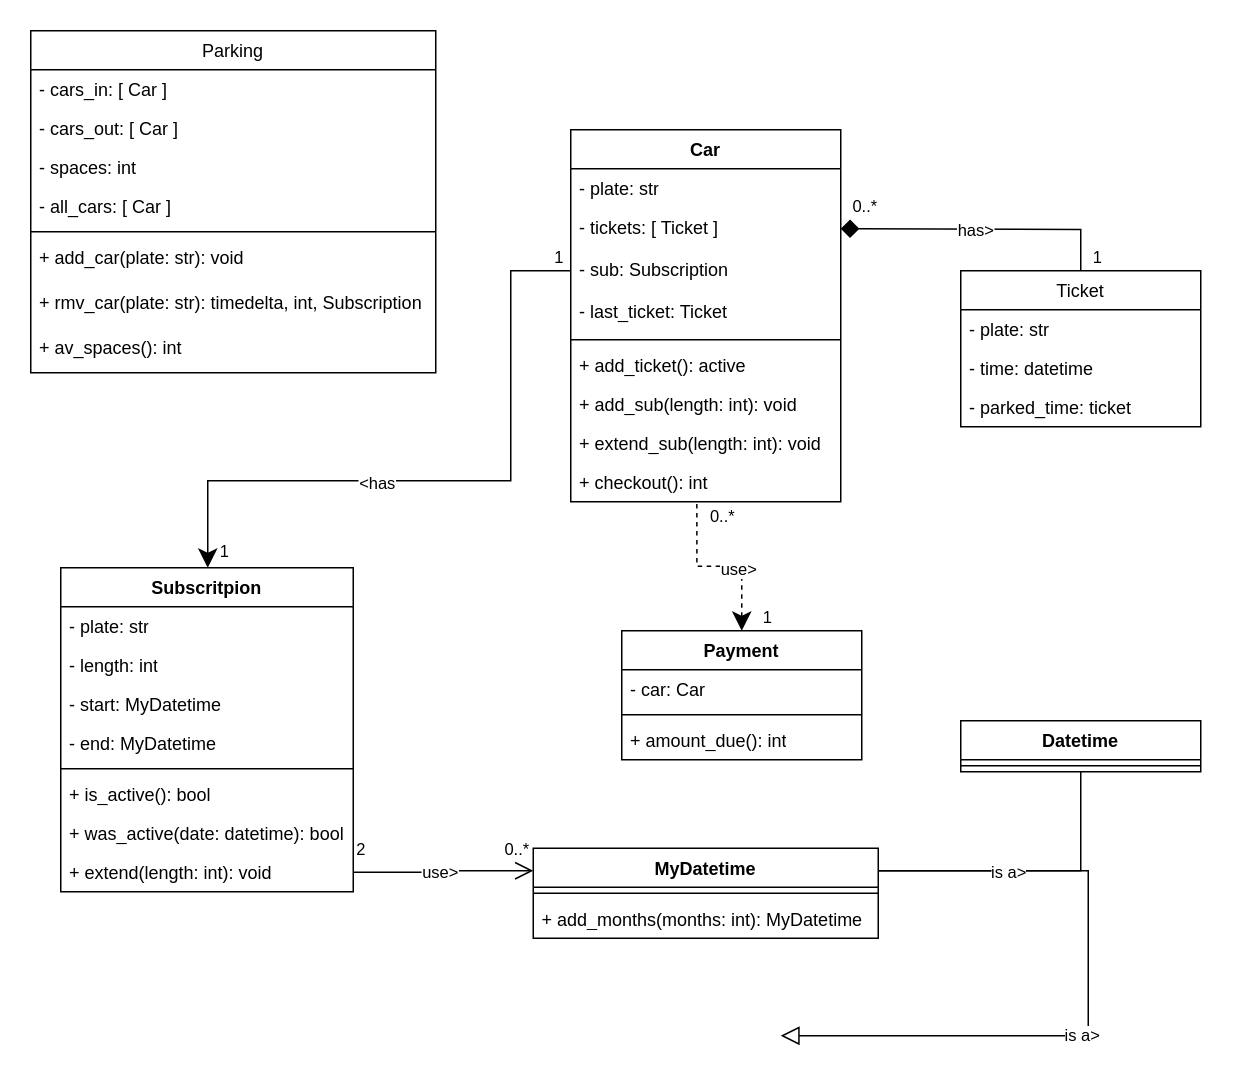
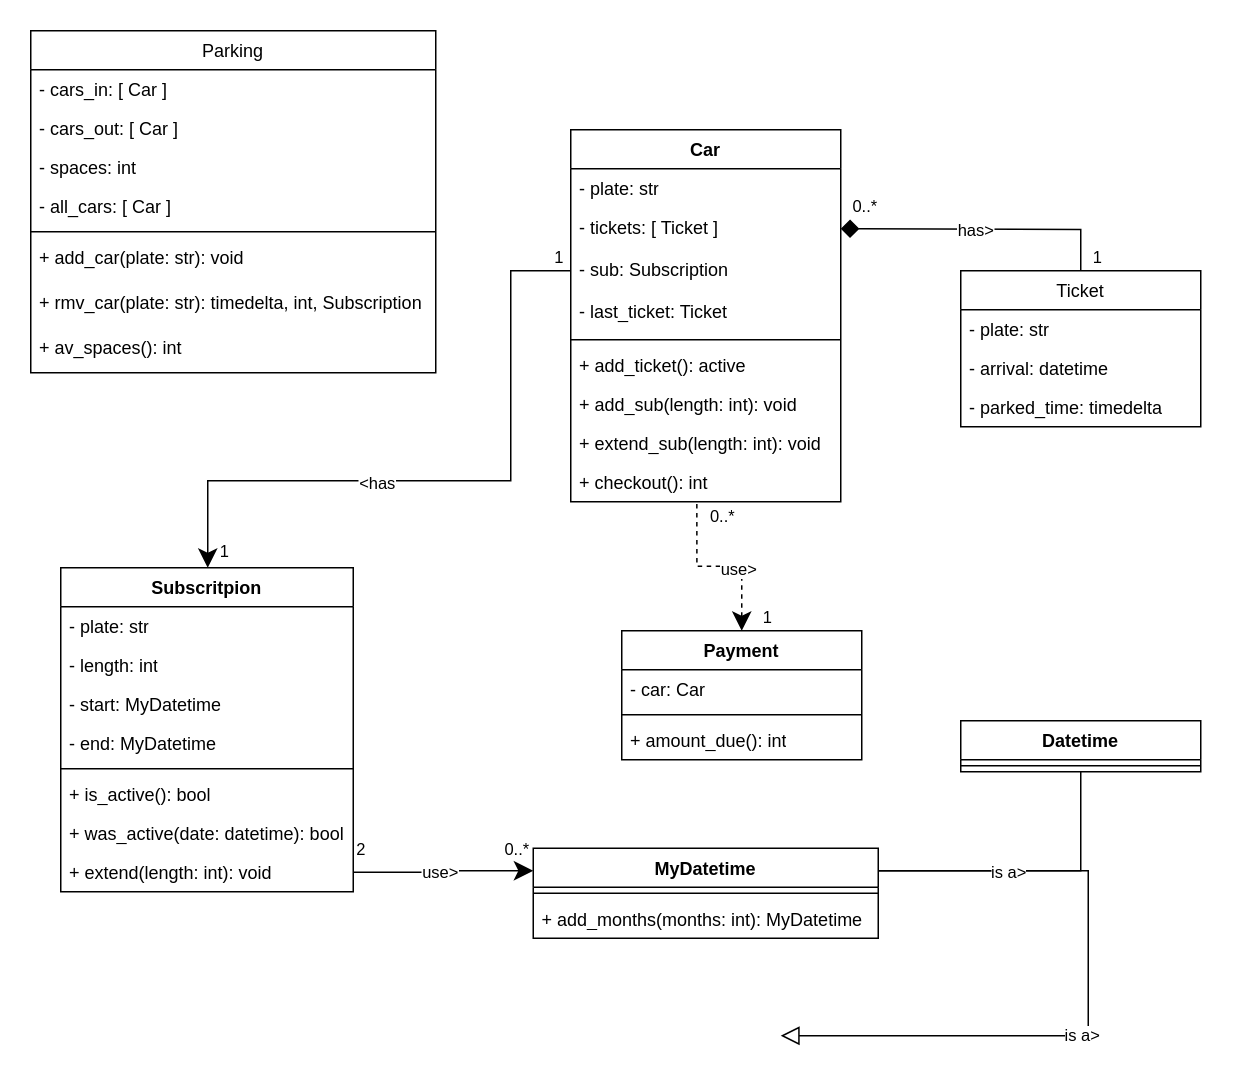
node "- time: datetime": label "- time: datetime" -> "- arrival: datetime"
node "- parked_time: ticket": label "- parked_time: ticket" -> "- parked_time: timedelta"
edge "+ extend(length: int): void" -> "MyDatetime": arrowhead open -> classic
